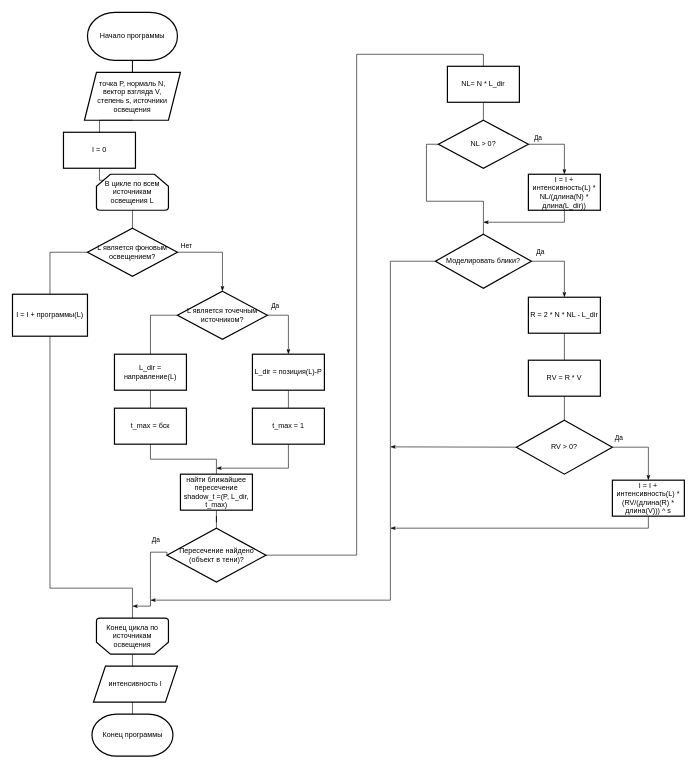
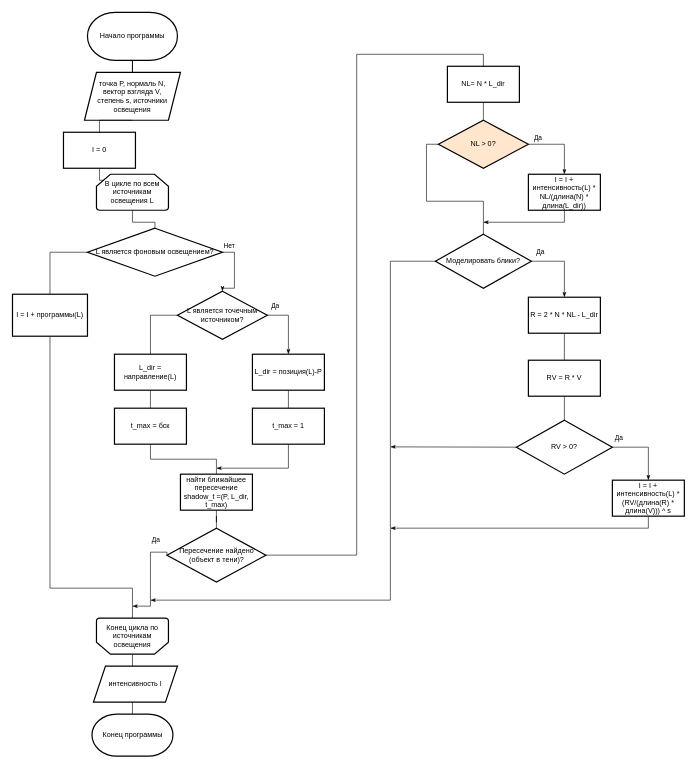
node "NL > 0?": fillcolor #ffffff -> #ffe6cc
node "L является фоновым освещением?": size 90x48 -> 135x48
